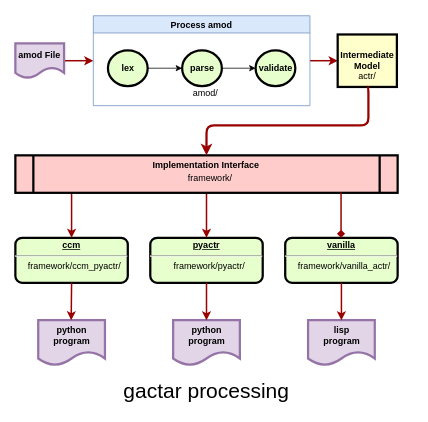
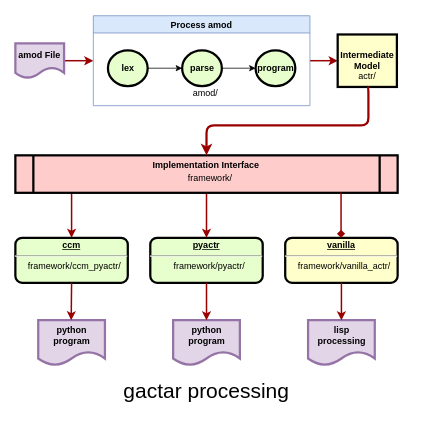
node "validate": label "validate" -> "program"
node "vanilla framework/vanilla_actr/": fillcolor #e6ffcc -> #ffffcc
node "lisp program": label "lisp program" -> "lisp processing"
